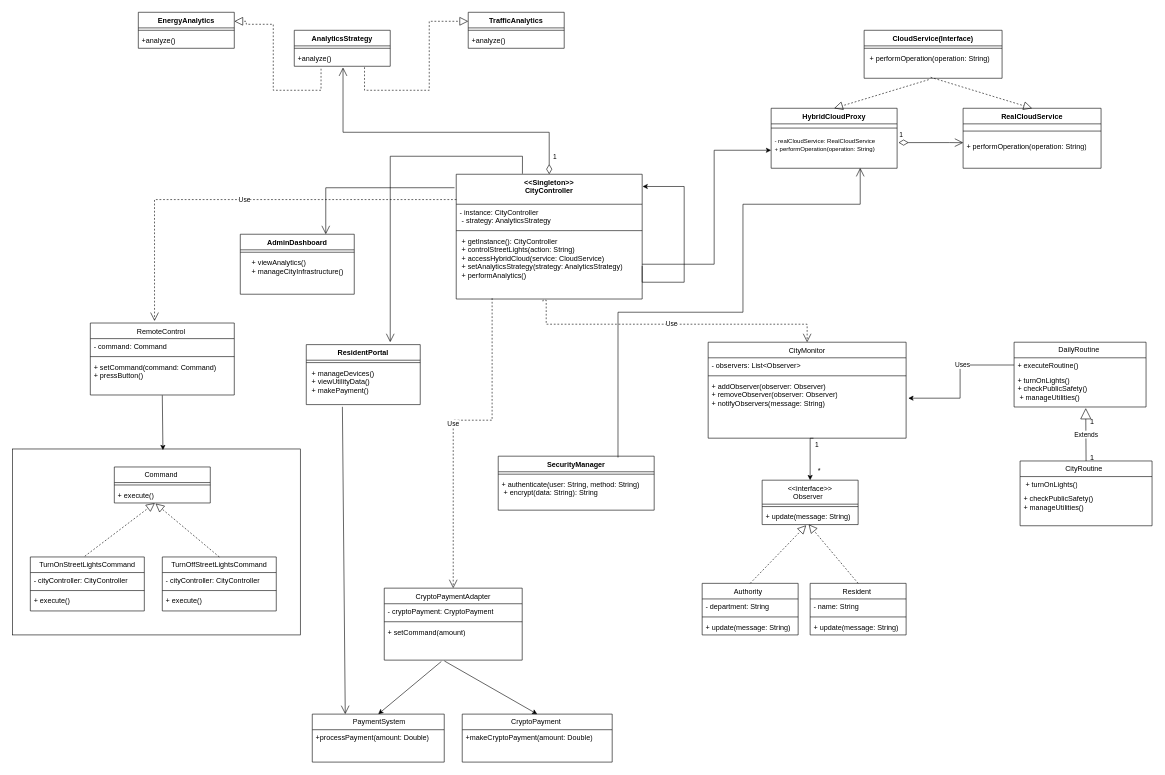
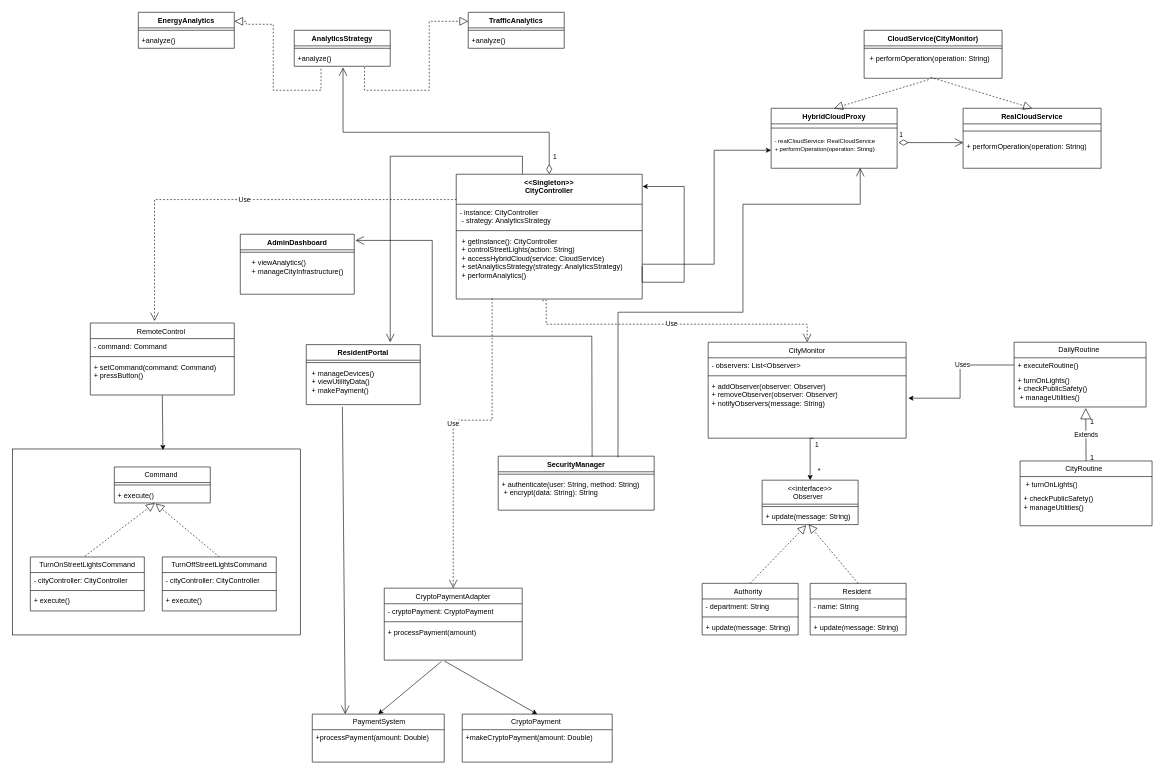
node "CloudService(Interface)": label "CloudService(Interface)" -> "CloudService(CityMonitor)"
edge "<<Singleton>> CityController" -> "AdminDashboard": removed
edge "SecurityManager" -> "AdminDashboard": added
node "+ setCommand(amount)": label "+ setCommand(amount)" -> "+ processPayment(amount)"
